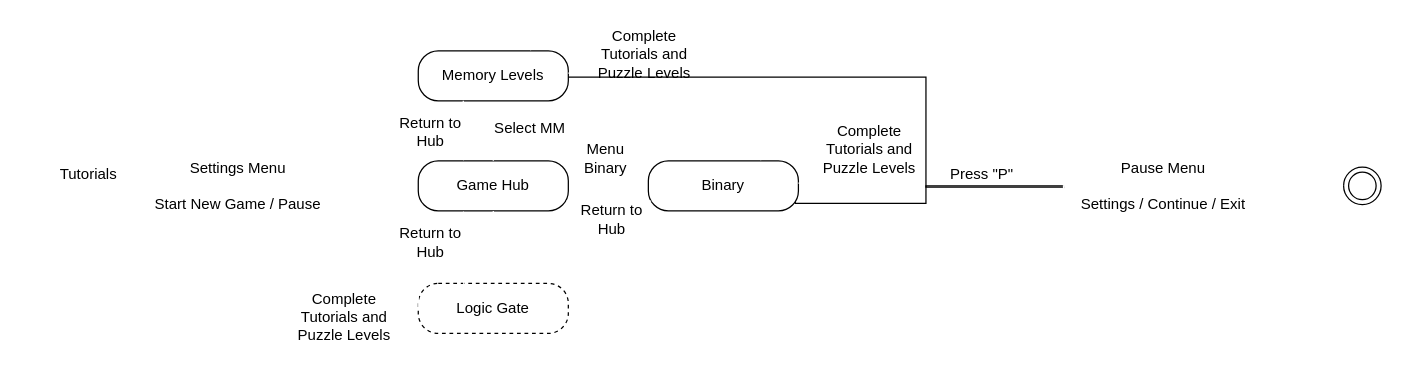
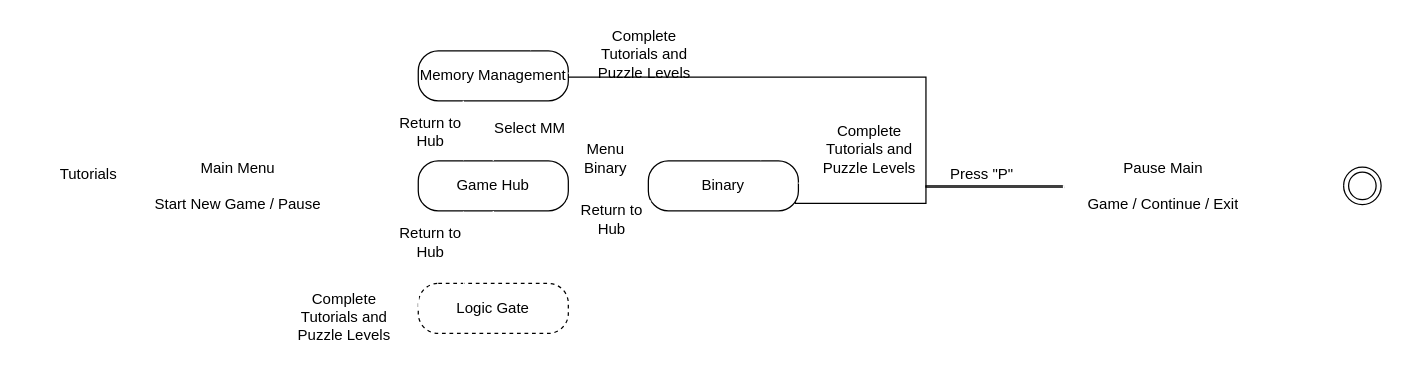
node "Memory Levels": label "Memory Levels" -> "Memory Management"
node "Settings Menu": label "Settings Menu" -> "Main Menu"
node "Pause Menu": label "Pause Menu" -> "Pause Main"
node "Settings / Continue / Exit": label "Settings / Continue / Exit" -> "Game / Continue / Exit"
